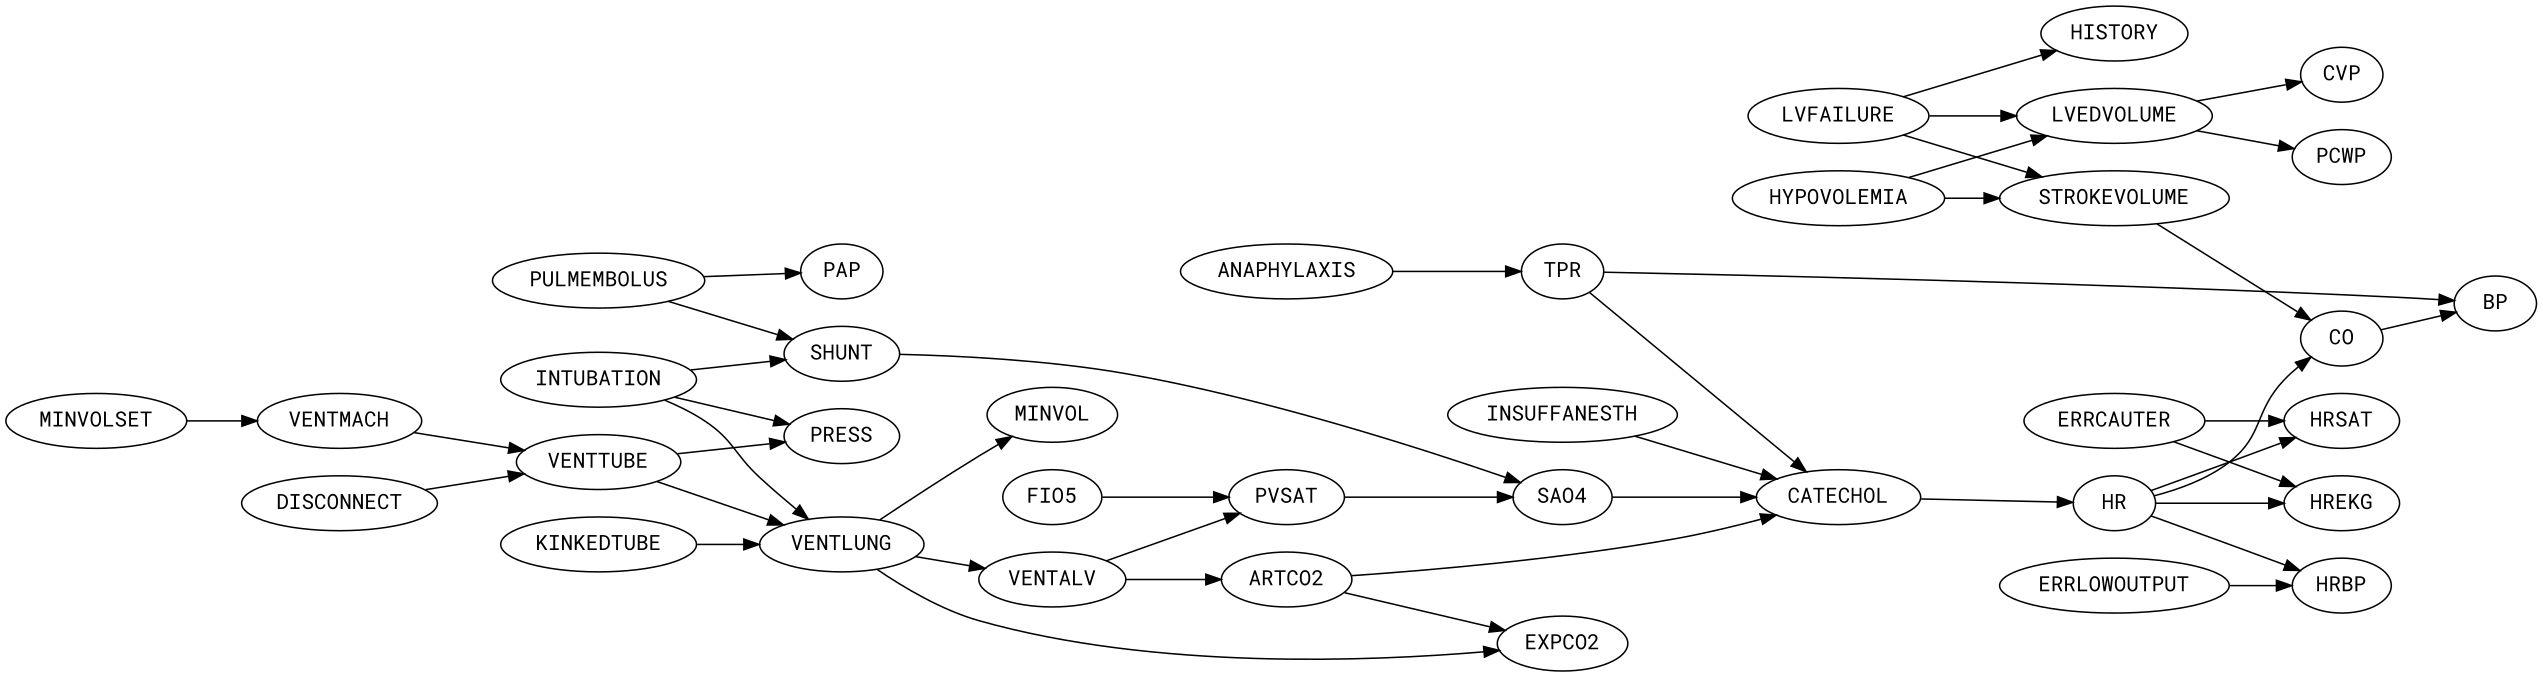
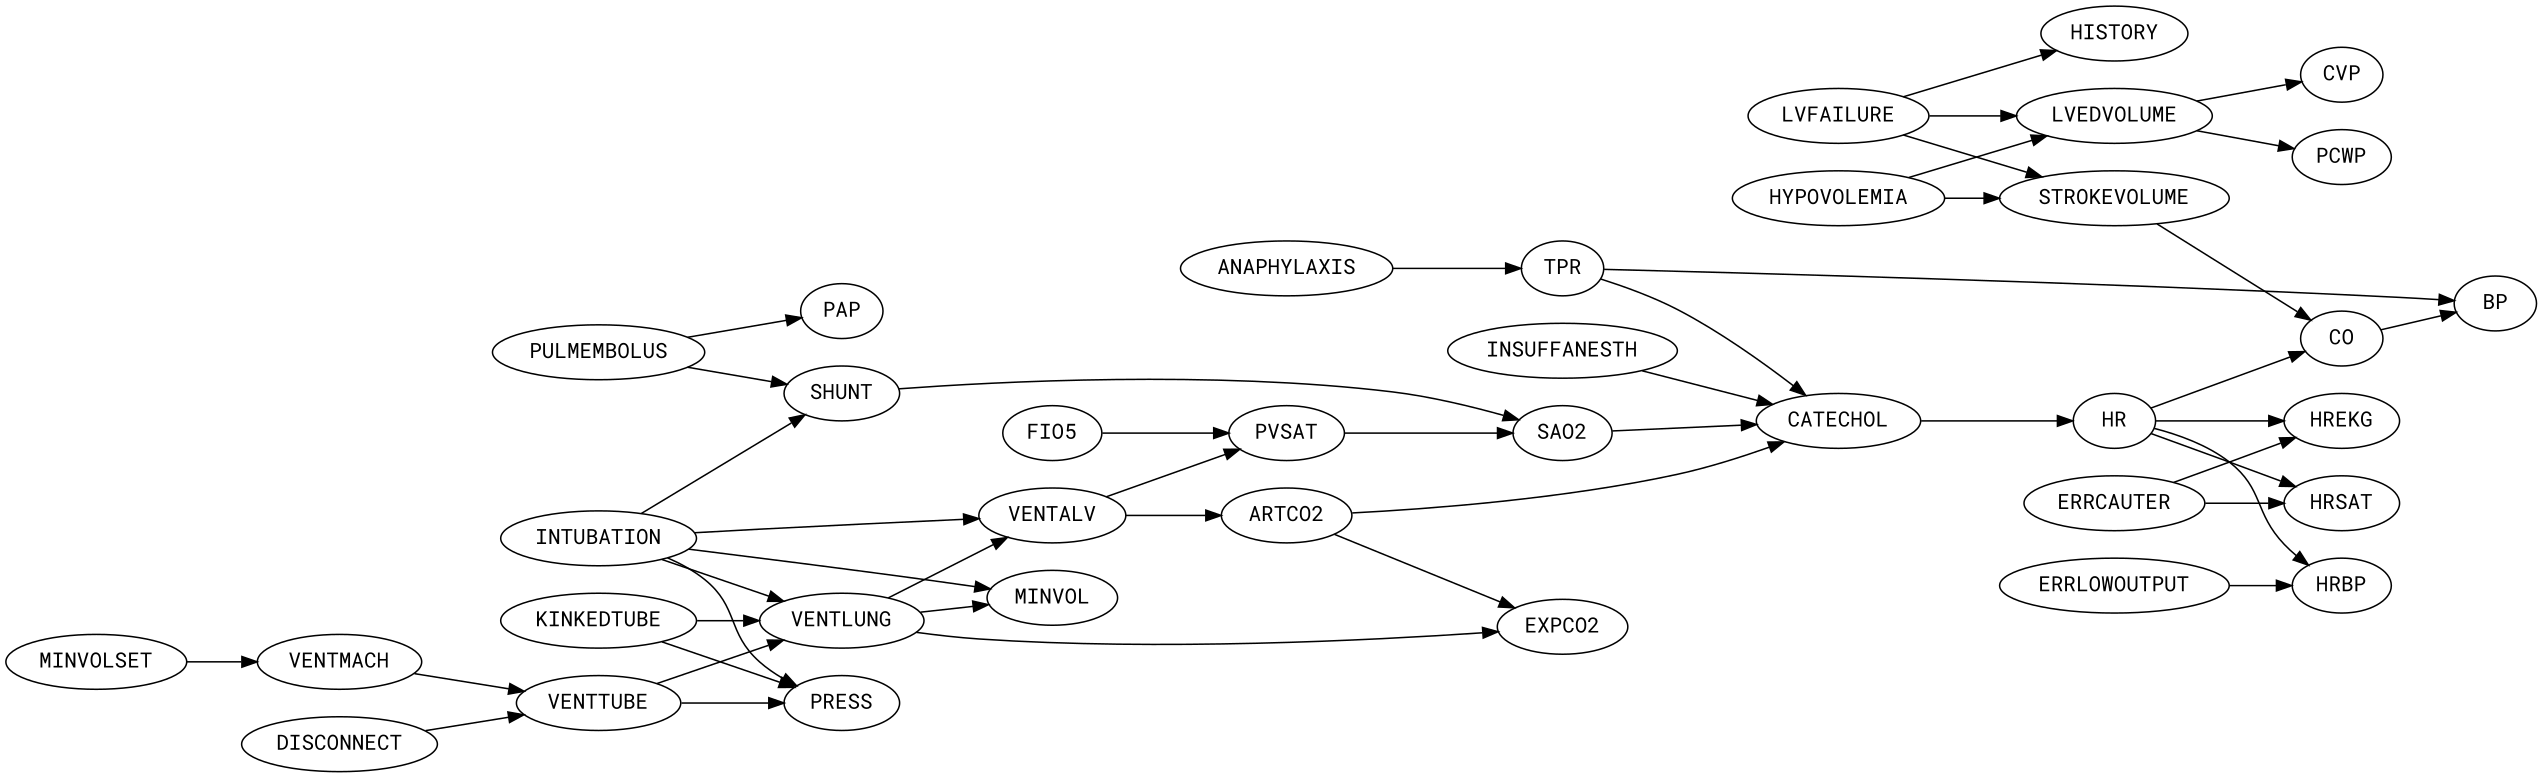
node "SAO4": label "SAO4" -> "SAO2"
edge "INTUBATION" -> "VENTALV": added
edge "INTUBATION" -> "MINVOL": added
edge "KINKEDTUBE" -> "PRESS": added
